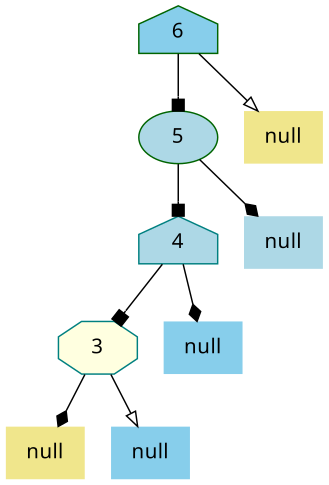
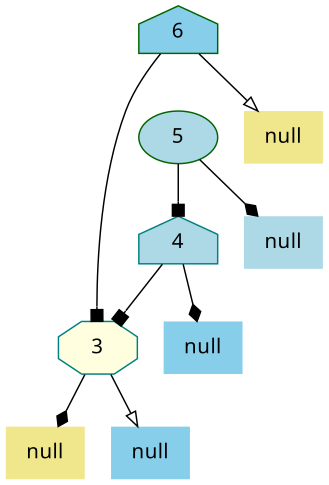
edge "6" -> "5": now "6" -> "3"
